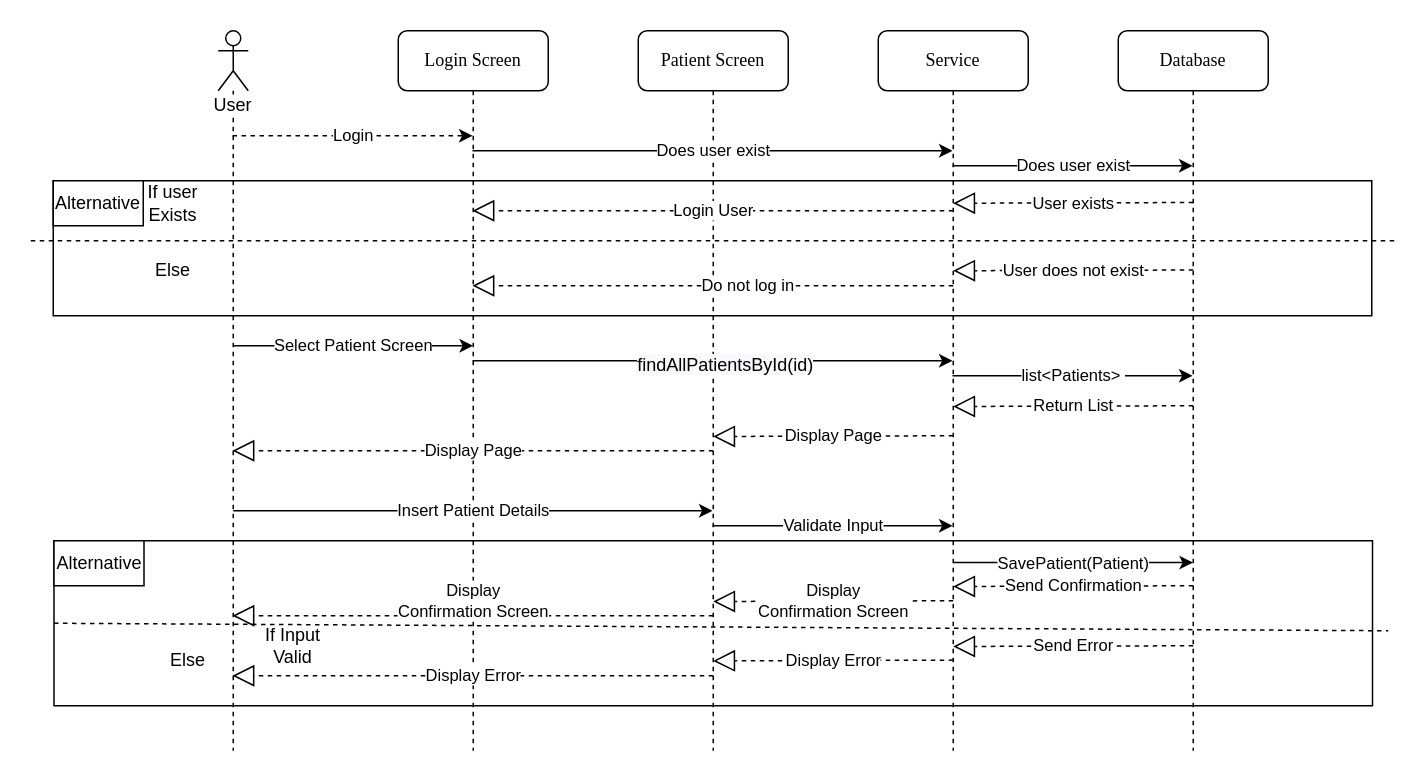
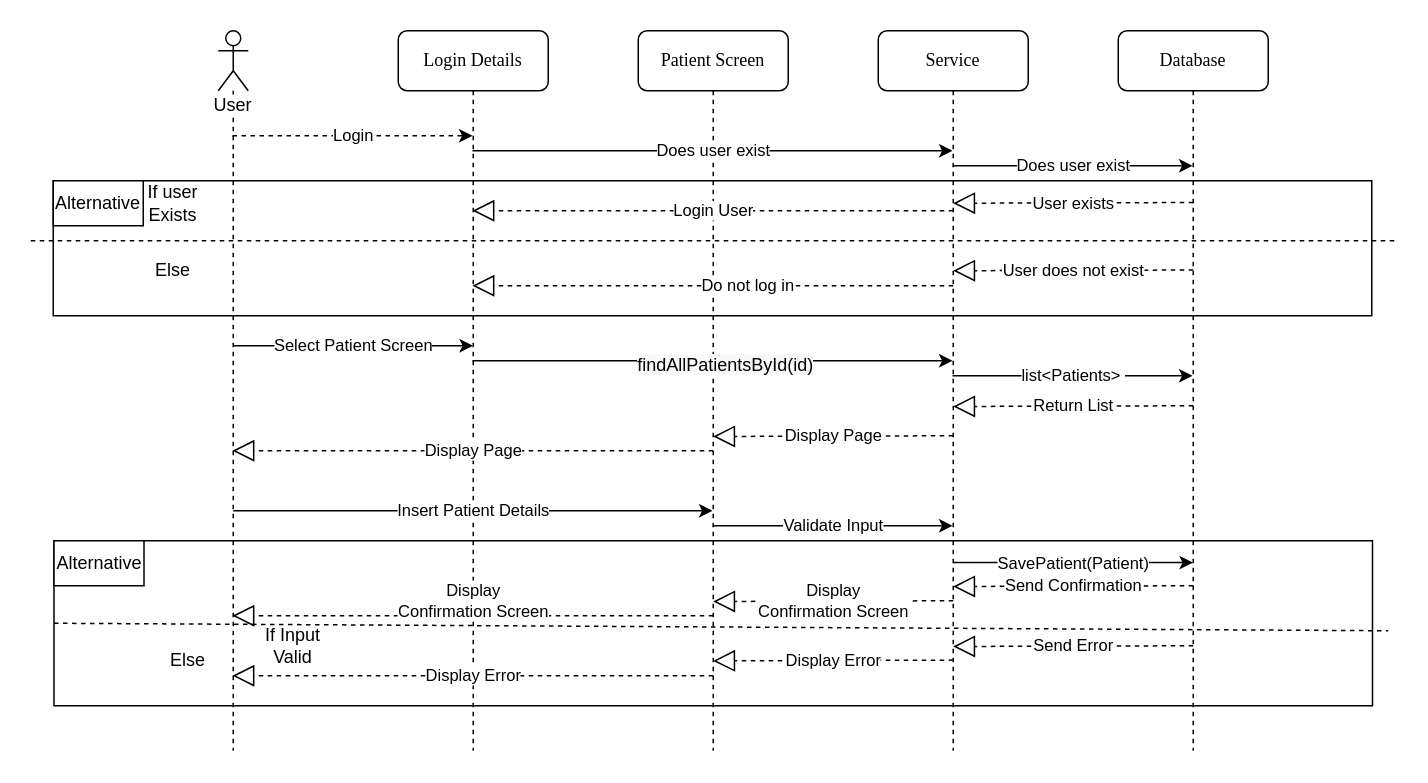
node "Login Screen": label "Login Screen" -> "Login Details"
